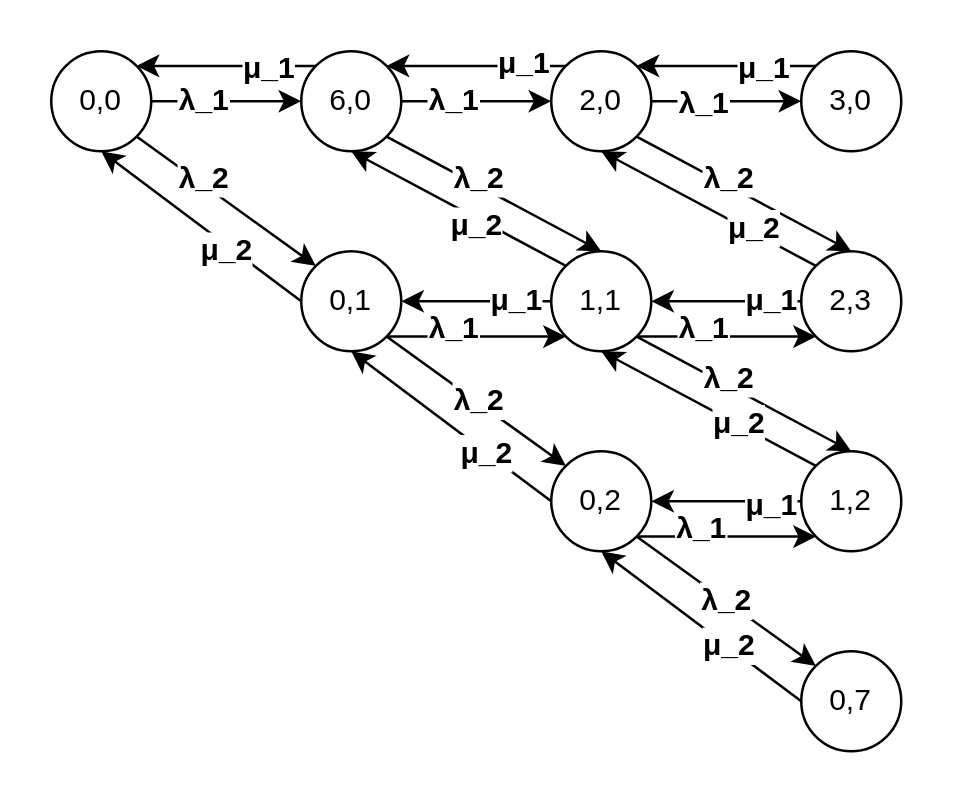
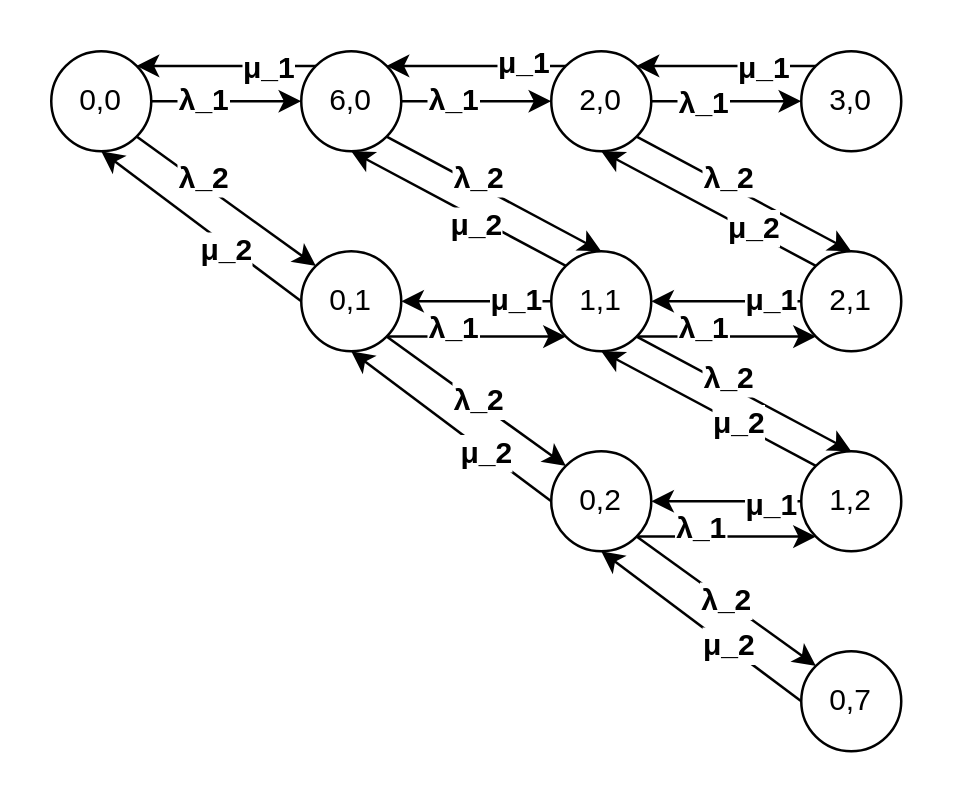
node "2,3": label "2,3" -> "2,1"
